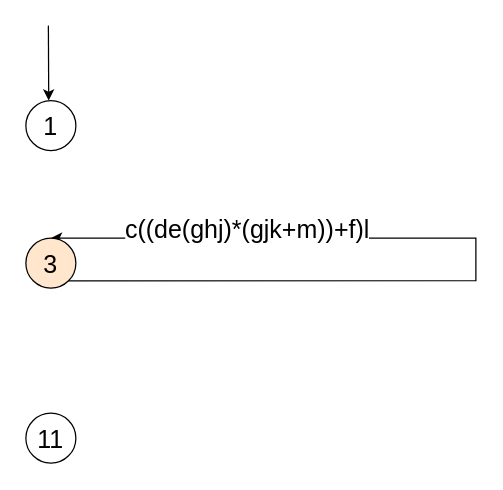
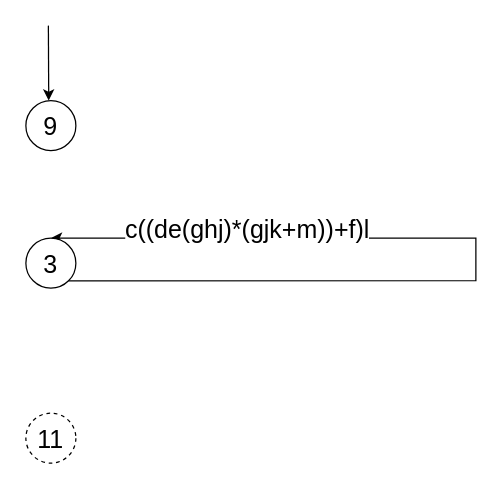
node "1": label "1" -> "9"
node "3": fillcolor #ffe6cc -> #ffffff
node "11": style solid -> dashed
